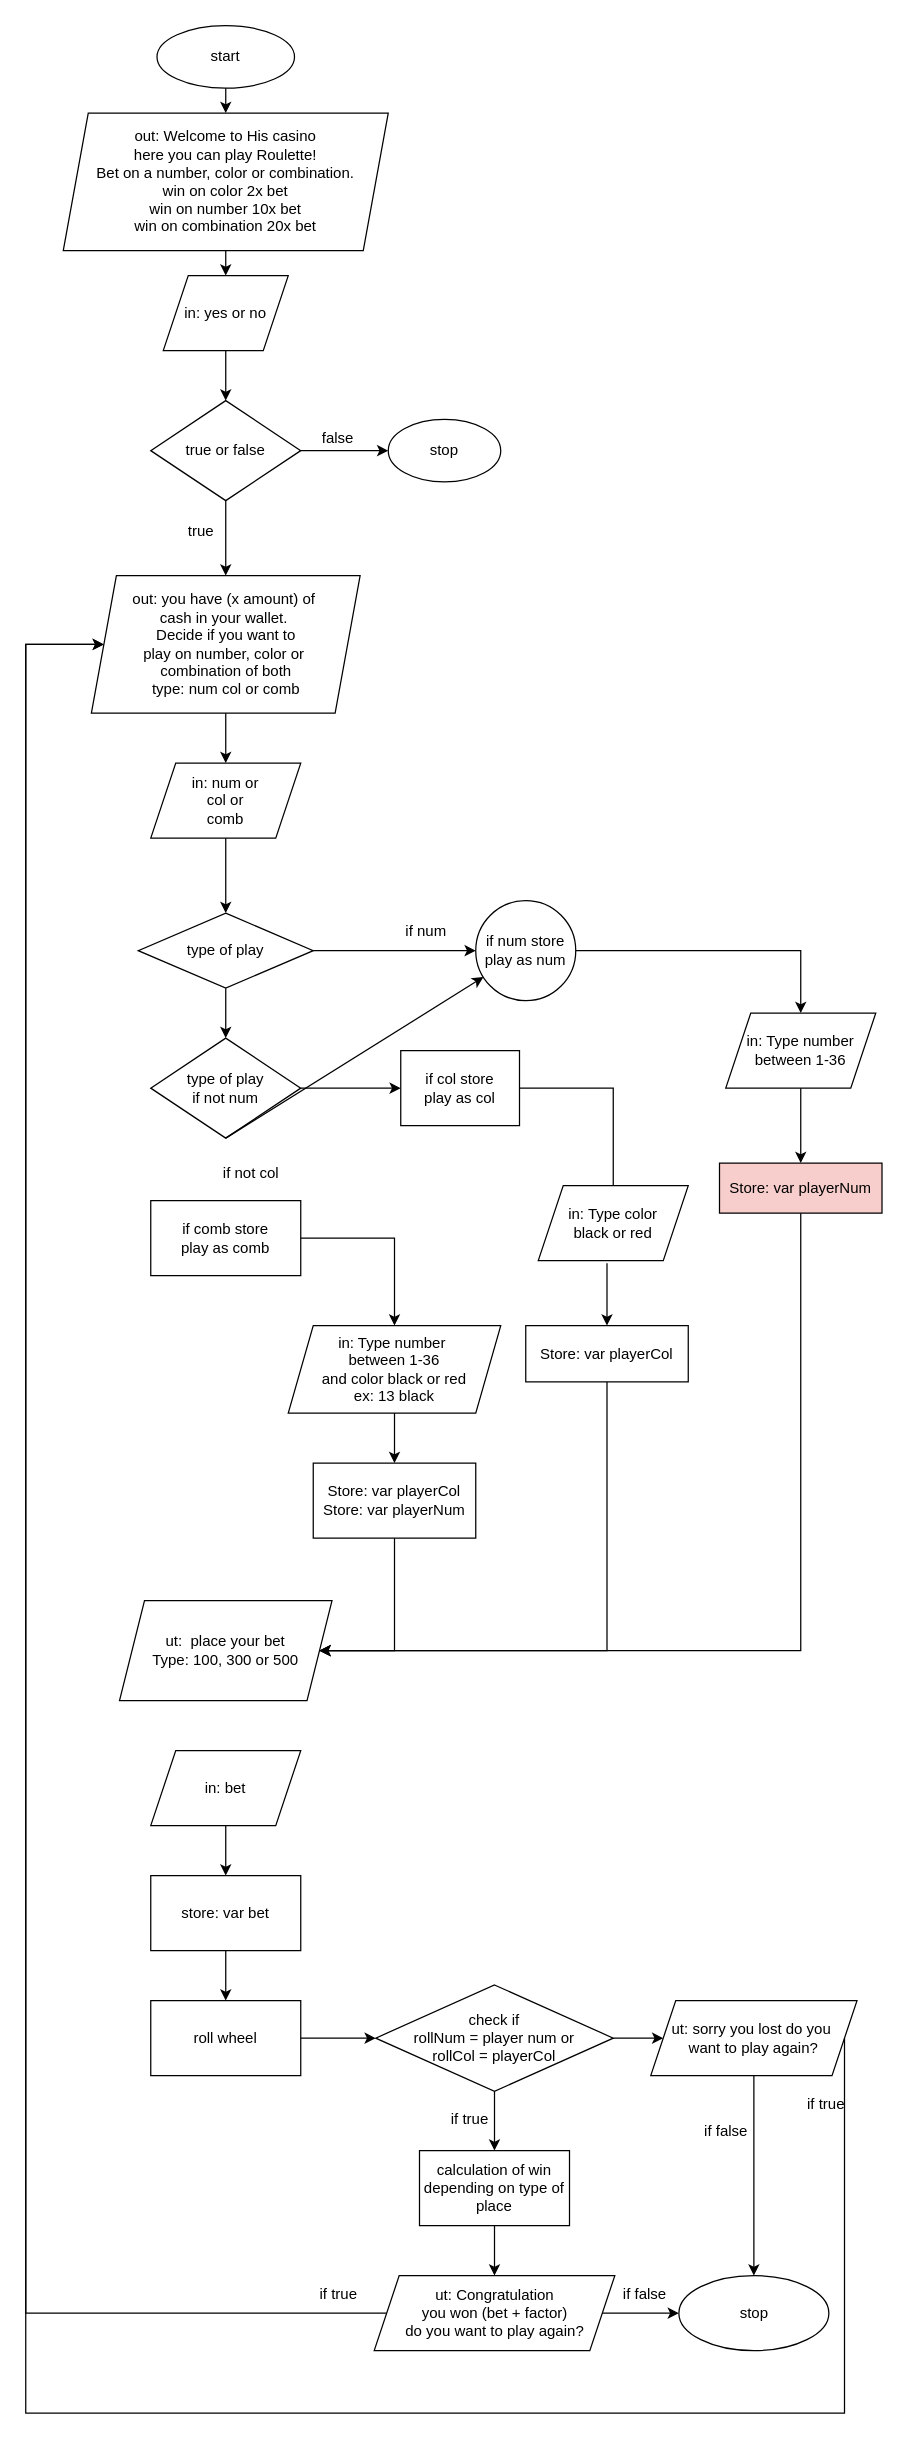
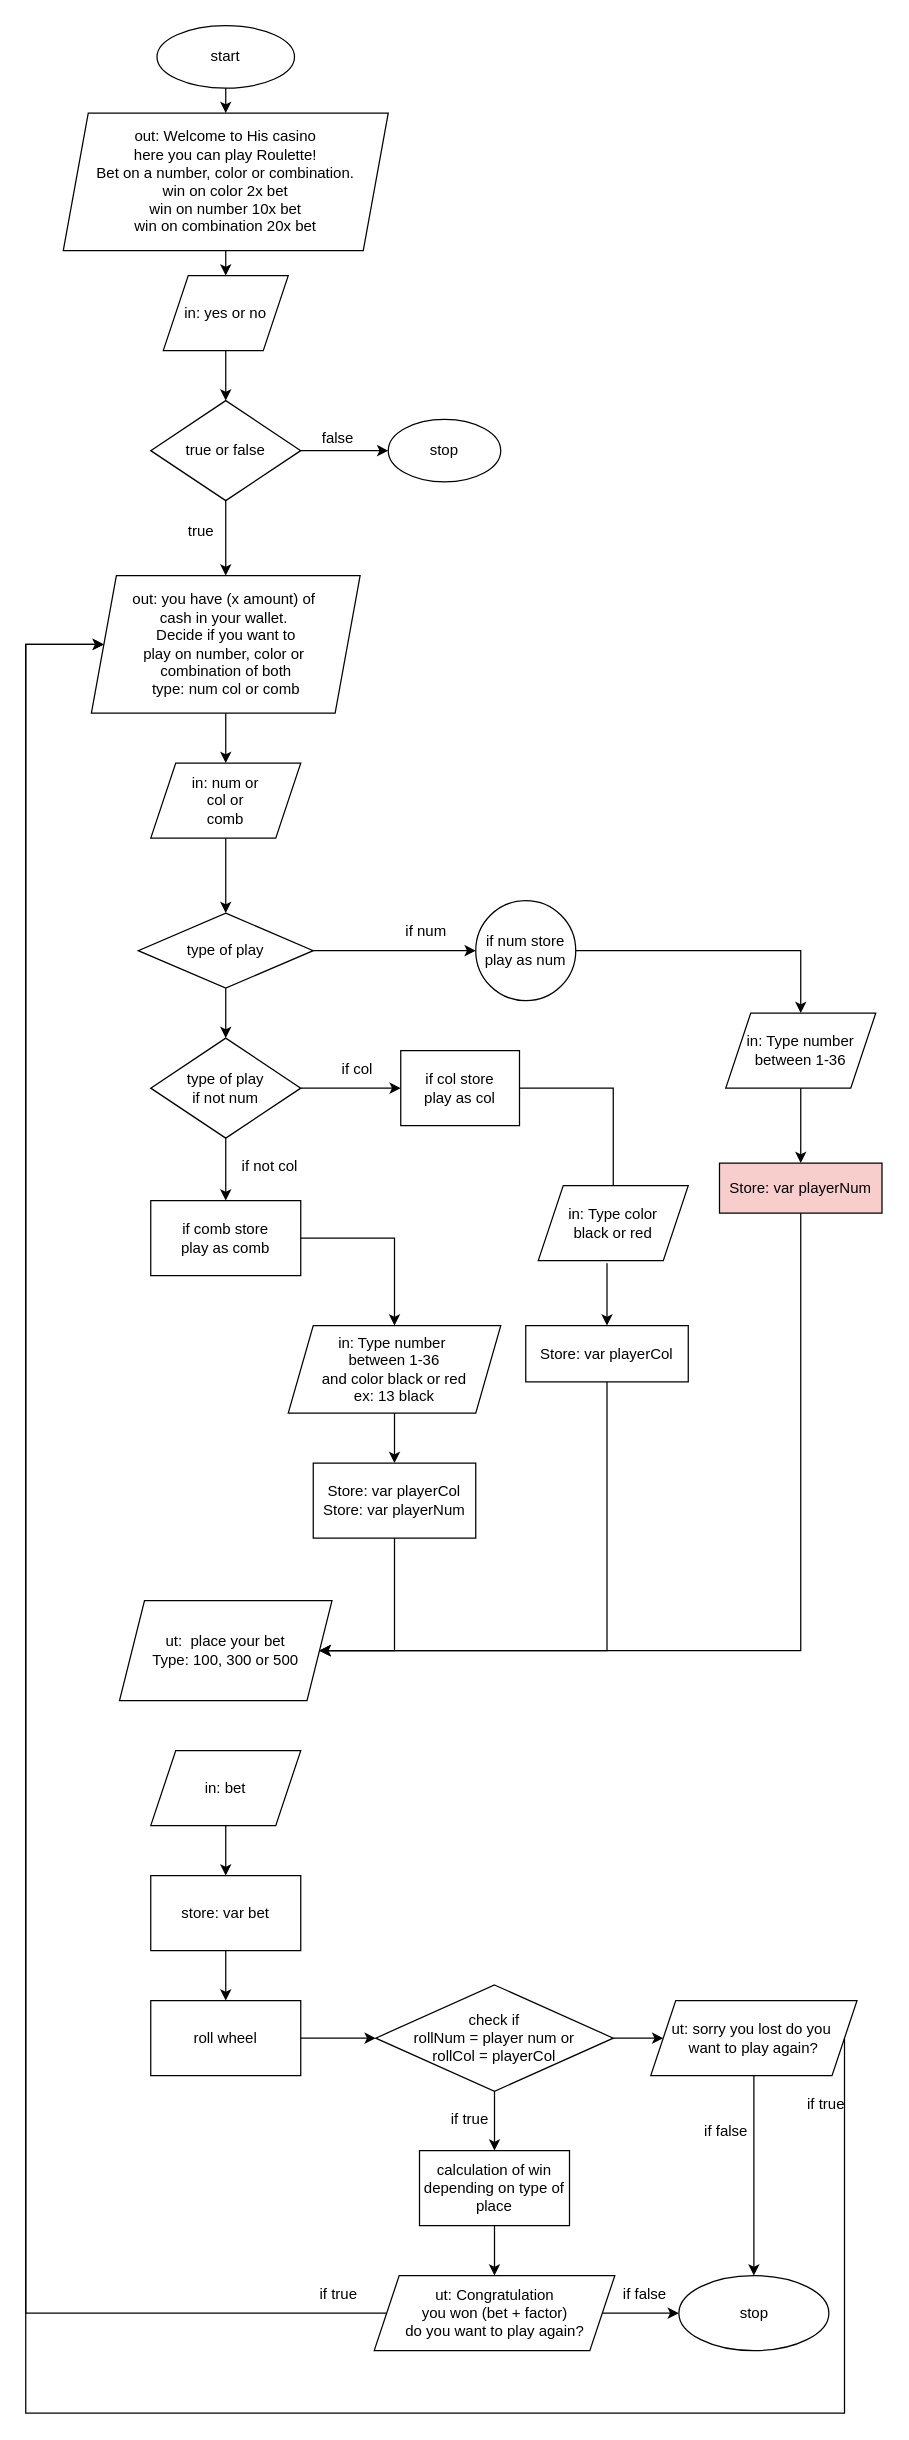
edge "type of play if not num" -> "if num store play as num": now "type of play if not num" -> "if comb store play as comb"
node "if col": added
node "if not col": moved (251, 1173) -> (269, 1167)
